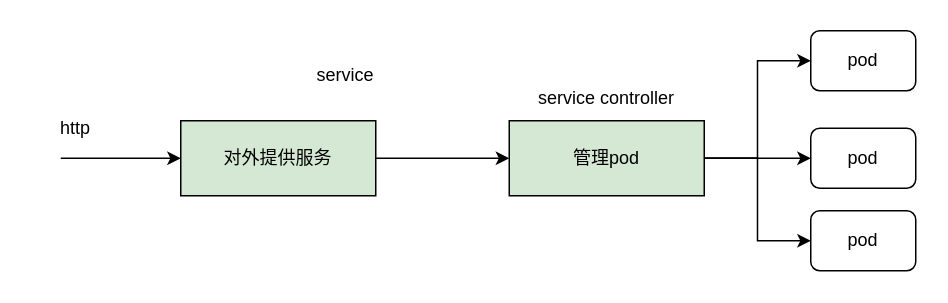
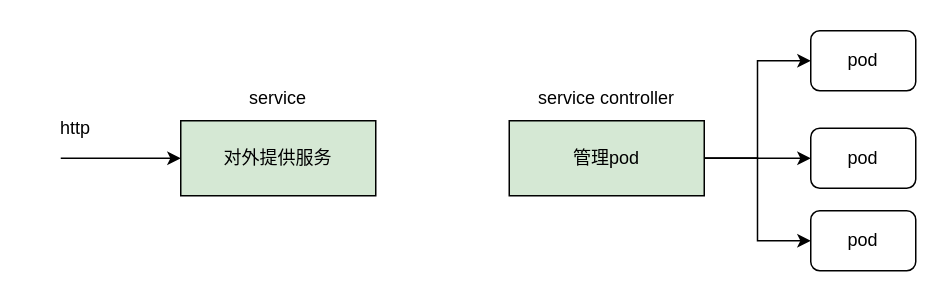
node "service": moved (346, 76) -> (278, 98)
edge "对外提供服务" -> "管理pod": removed
